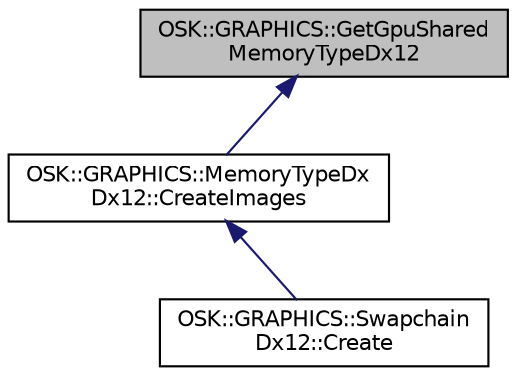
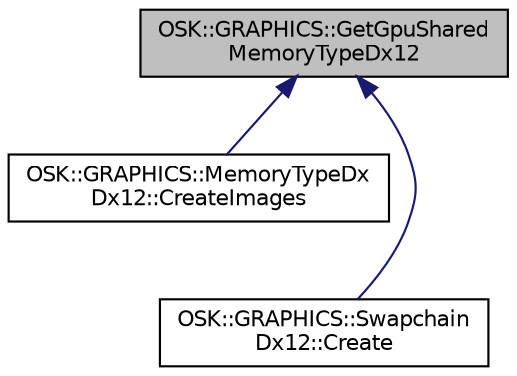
edge "OSK::GRAPHICS::Swapchain Dx12::Create" -> "OSK::GRAPHICS::MemoryTypeDx Dx12::CreateImages": now "OSK::GRAPHICS::Swapchain Dx12::Create" -> "OSK::GRAPHICS::GetGpuShared MemoryTypeDx12"
